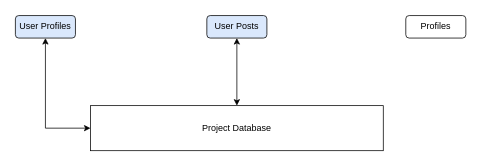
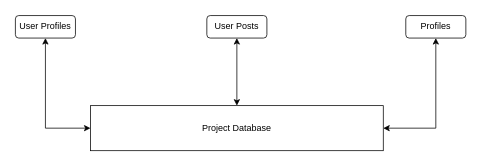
node "User Profiles": fillcolor #dae8fc -> #ffffff
node "User Posts": fillcolor #dae8fc -> #ffffff
edge "Profiles" -- "Project Database": added
